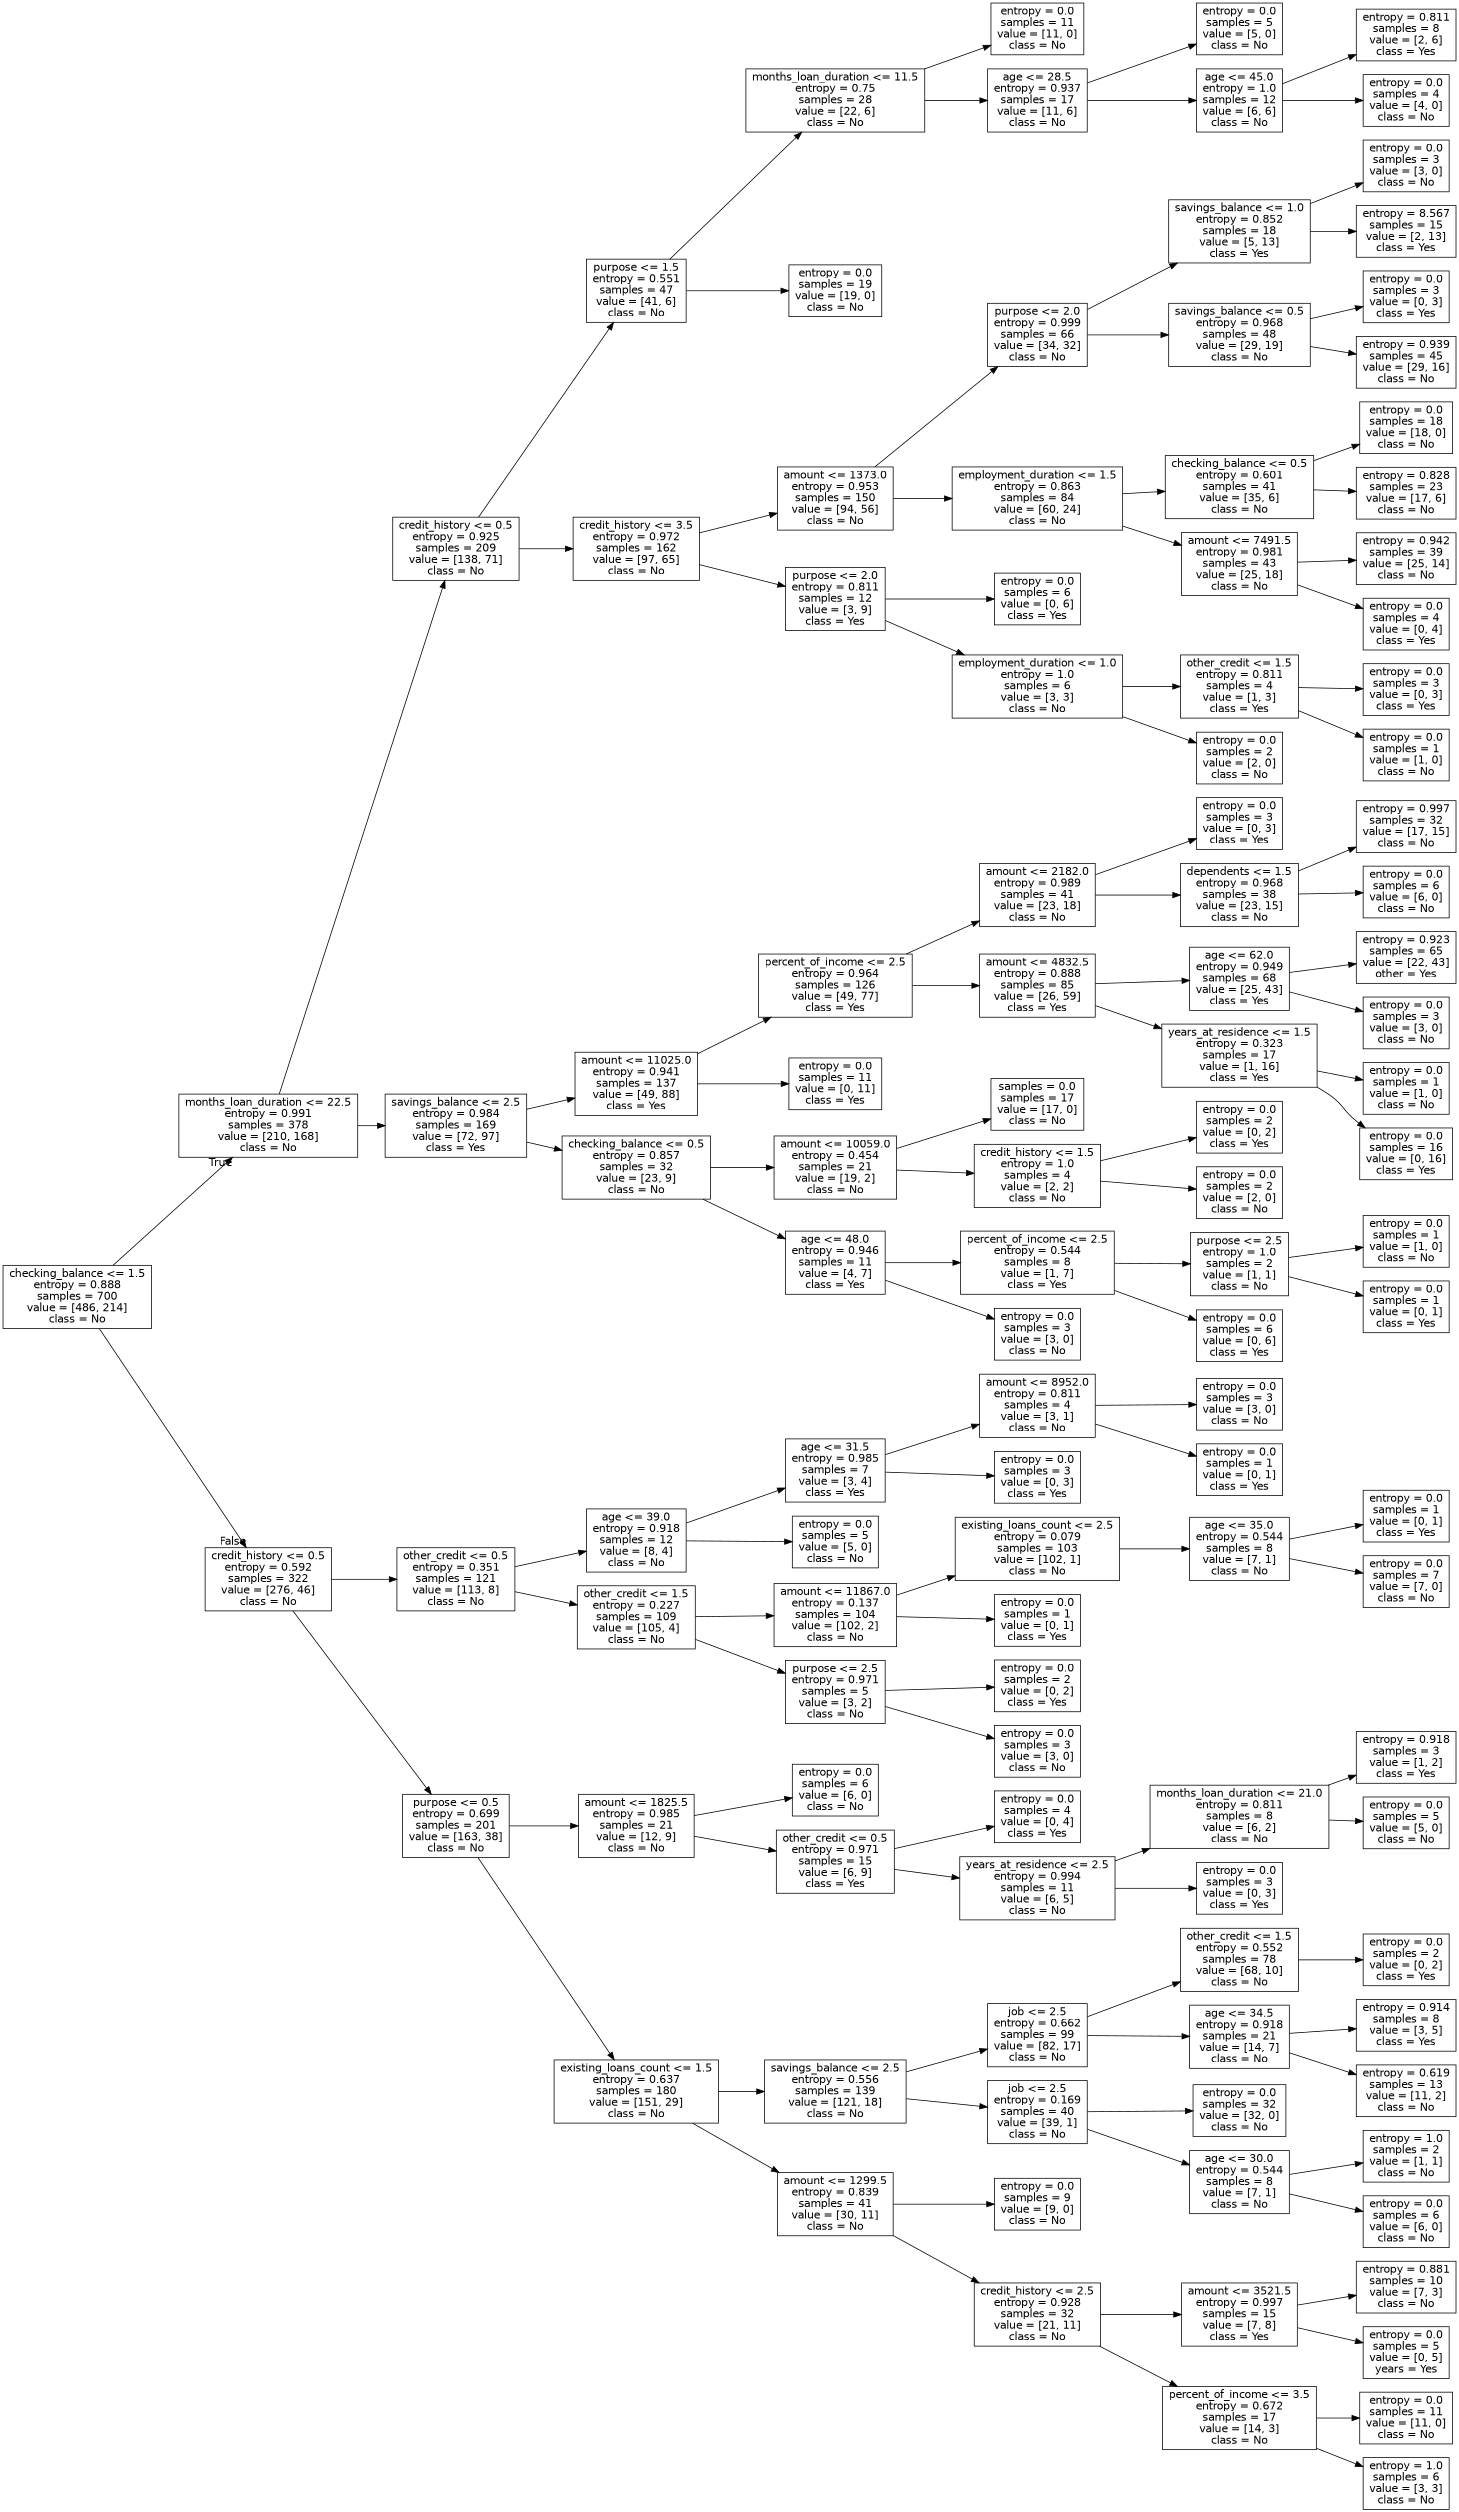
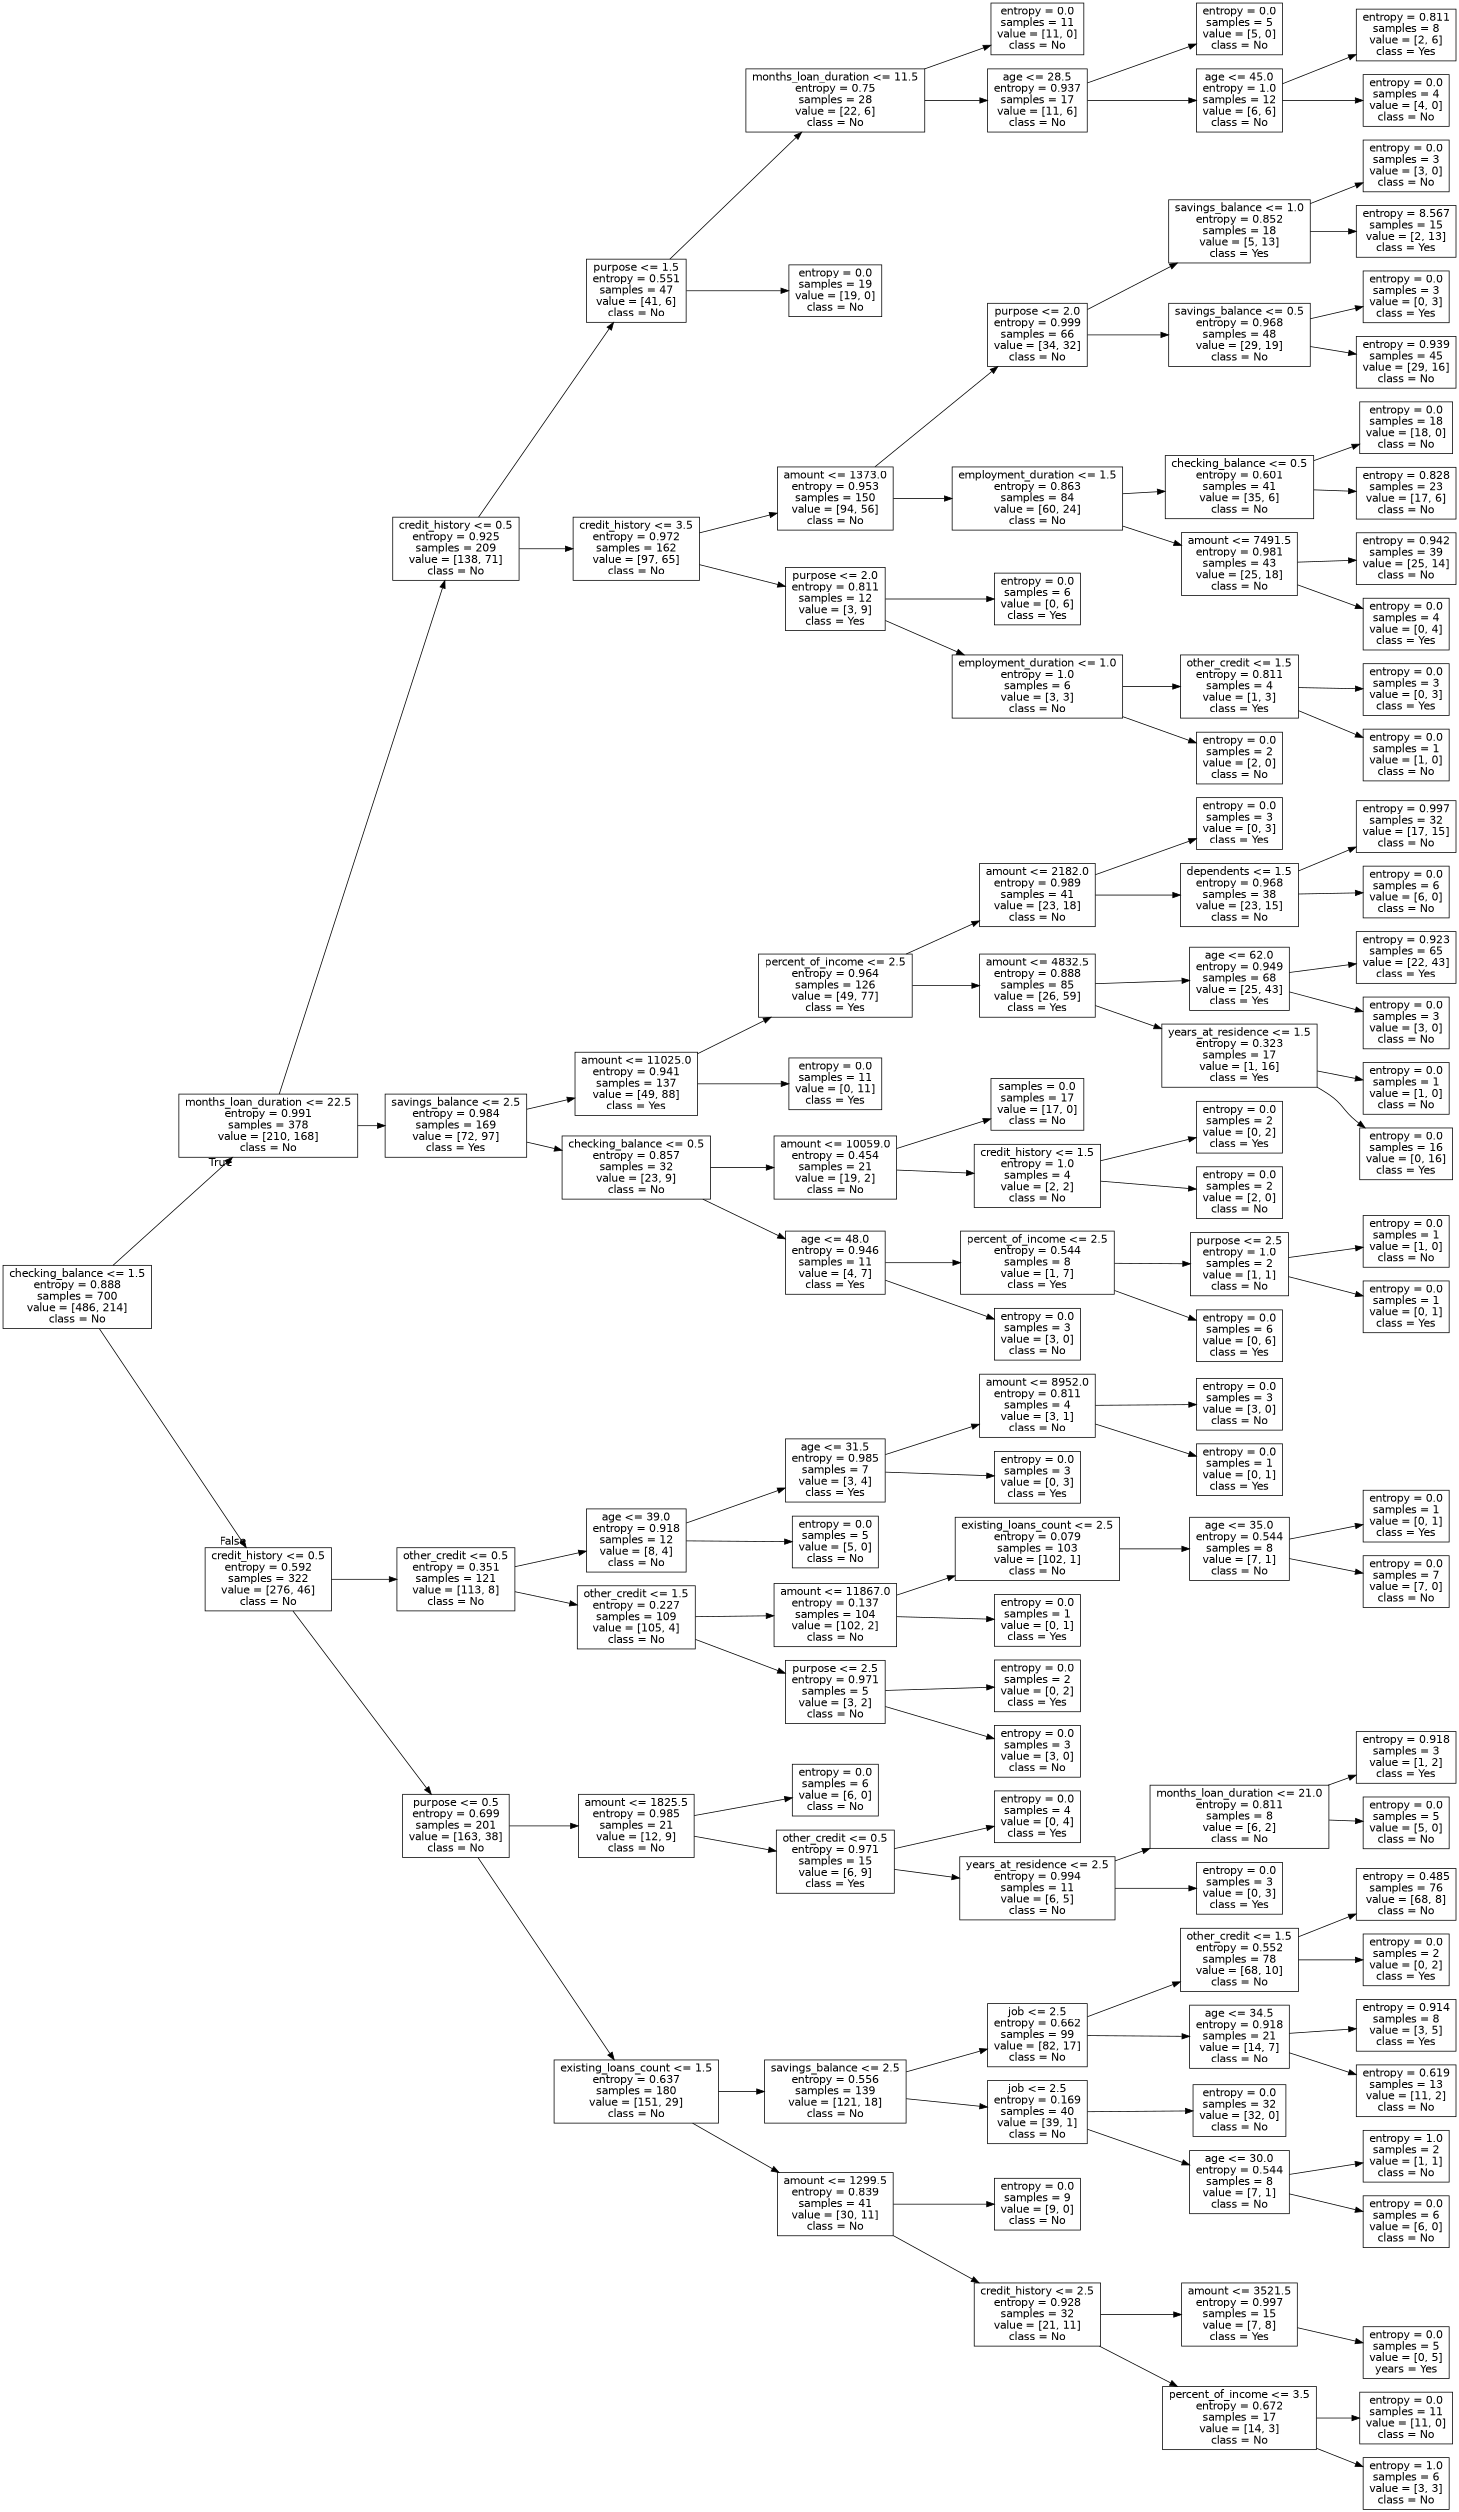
node "entropy = 0.923 samples = 65 value = [22, 43] other = Yes": label "entropy = 0.923 samples = 65 value = [22, 43] other = Yes" -> "entropy = 0.923 samples = 65 value = [22, 43] class = Yes"
node "entropy = 0.485 samples = 76 value = [68, 8] class = No": added
node "entropy = 0.881 samples = 10 value = [7, 3] class = No": removed
